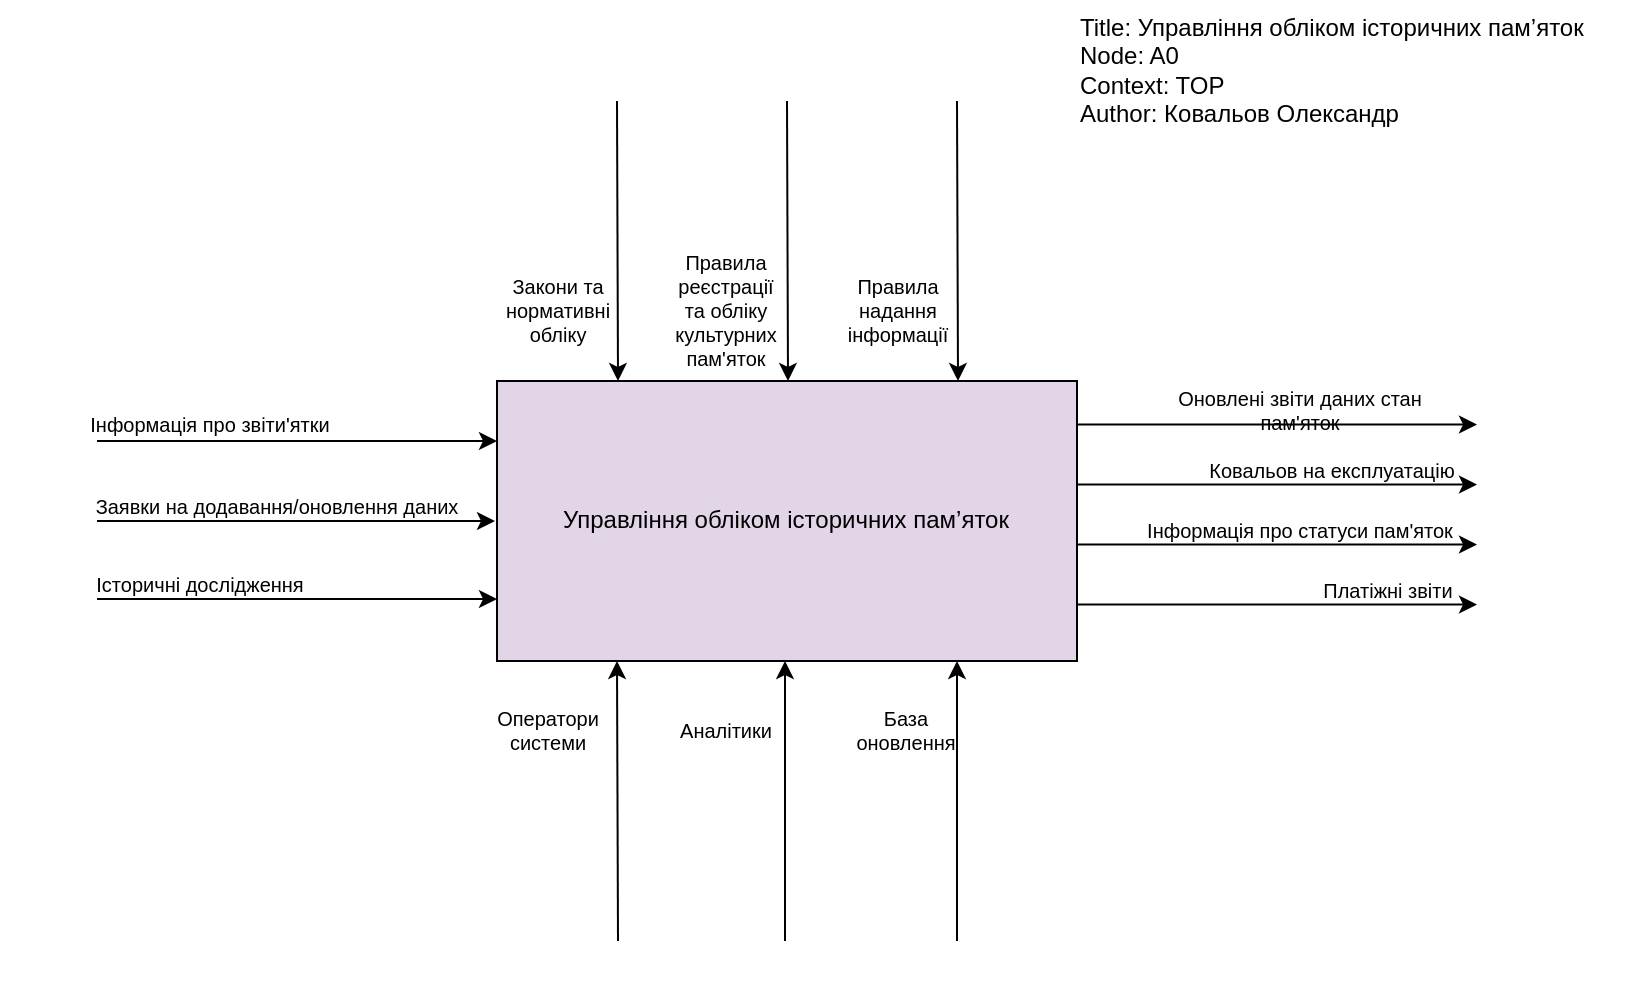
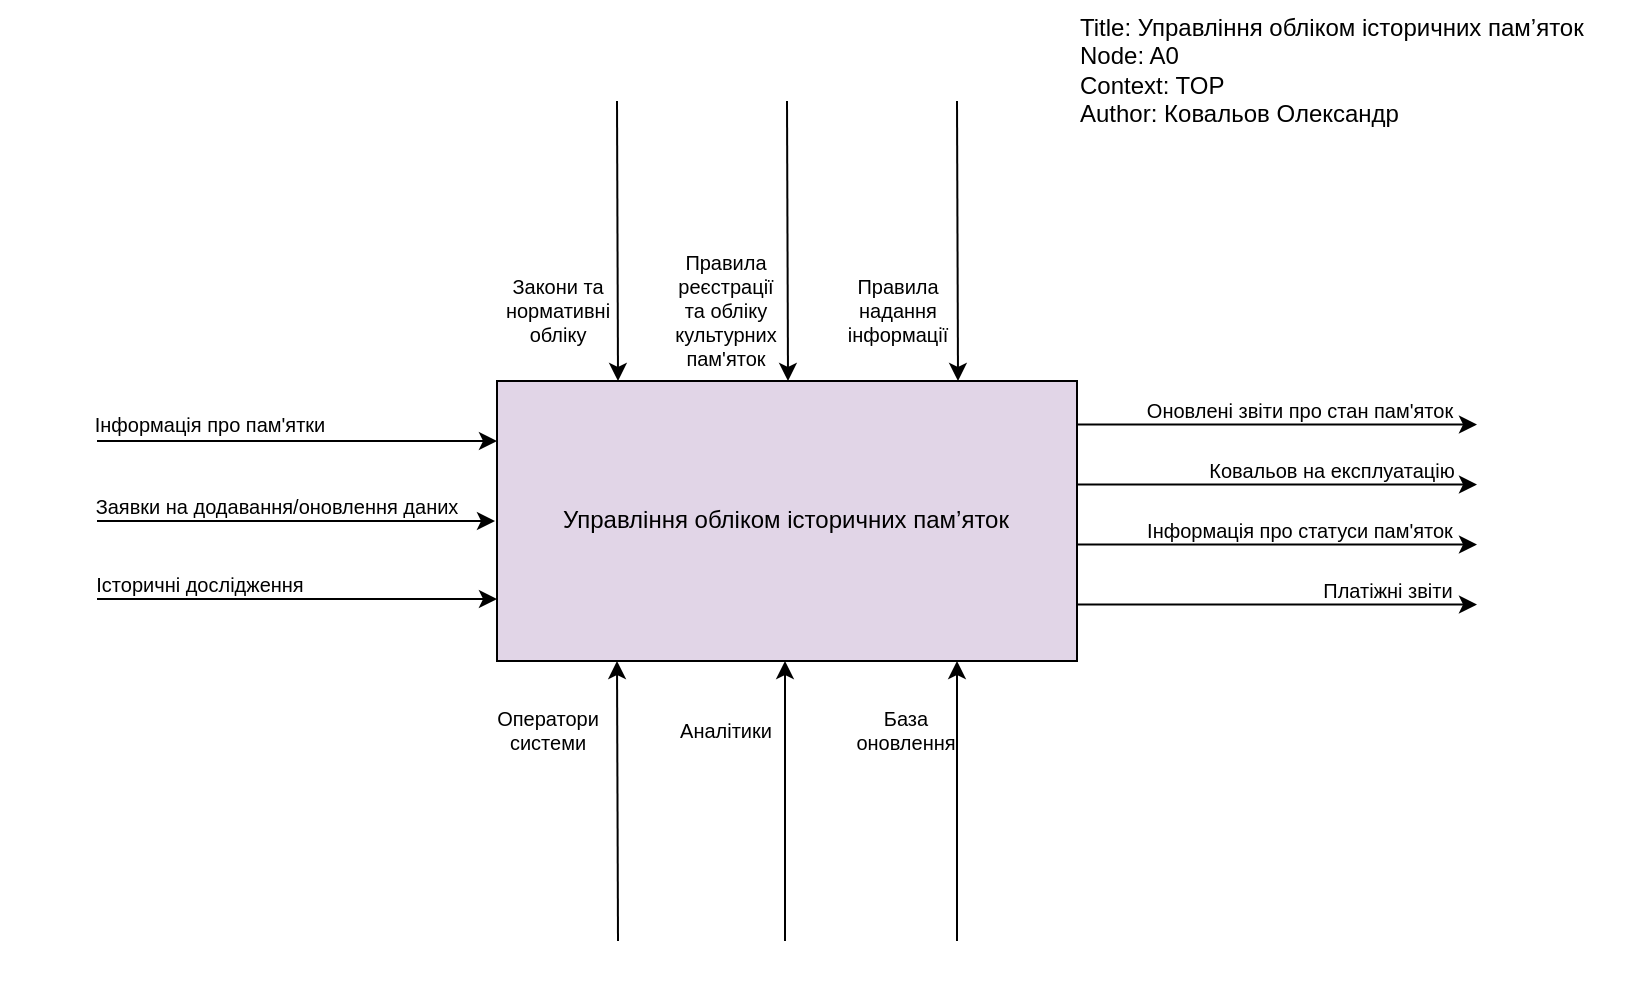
node "Оновлені звіти даних стан пам'яток": label "Оновлені звіти даних стан пам'яток" -> "Оновлені звіти про стан пам'яток"
node "Інформація про звіти'ятки": label "Інформація про звіти'ятки" -> "Інформація про пам'ятки"
